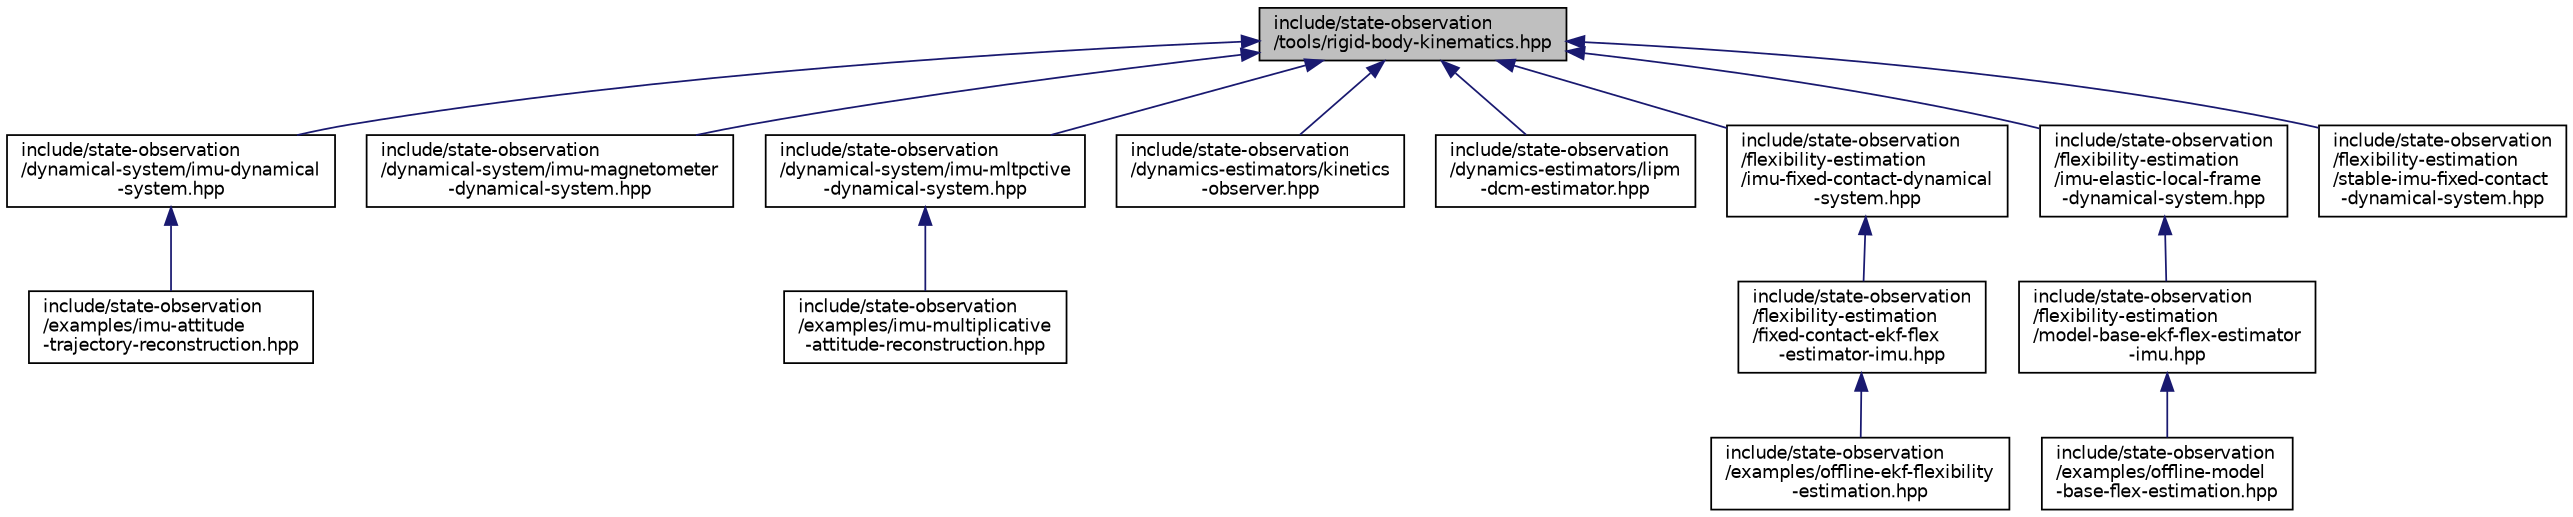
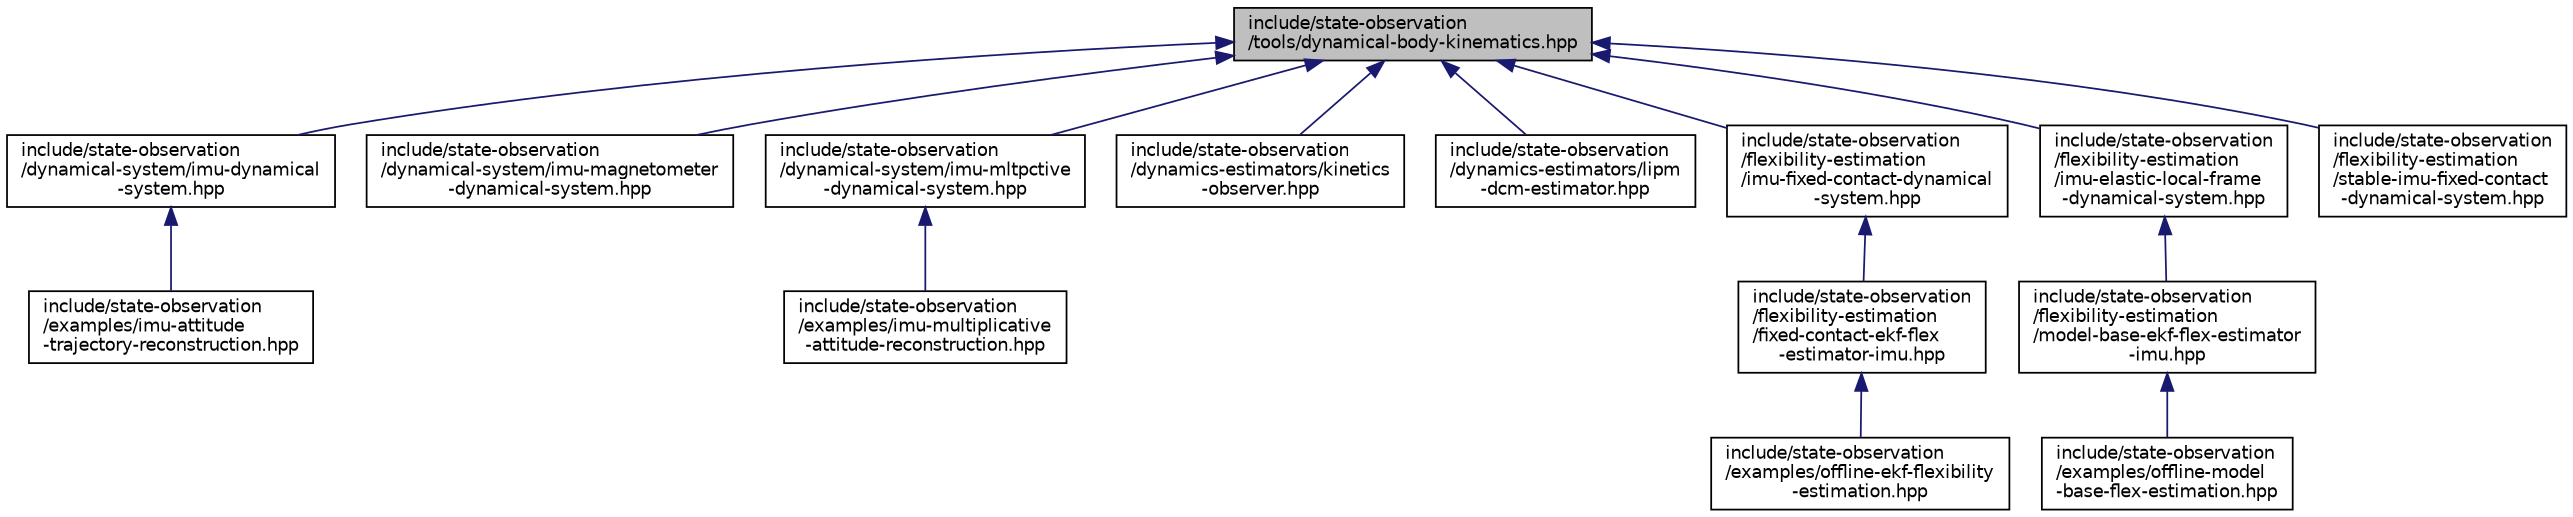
node "include/state-observation /tools/rigid-body-kinematics.hpp": label "include/state-observation /tools/rigid-body-kinematics.hpp" -> "include/state-observation /tools/dynamical-body-kinematics.hpp"
